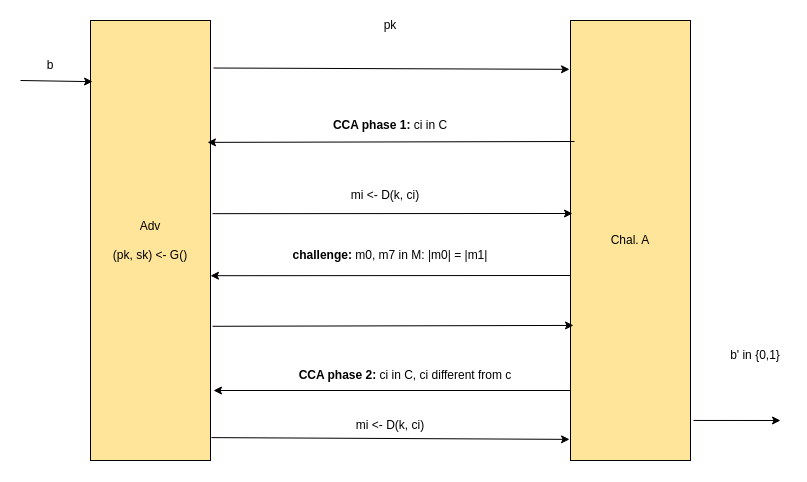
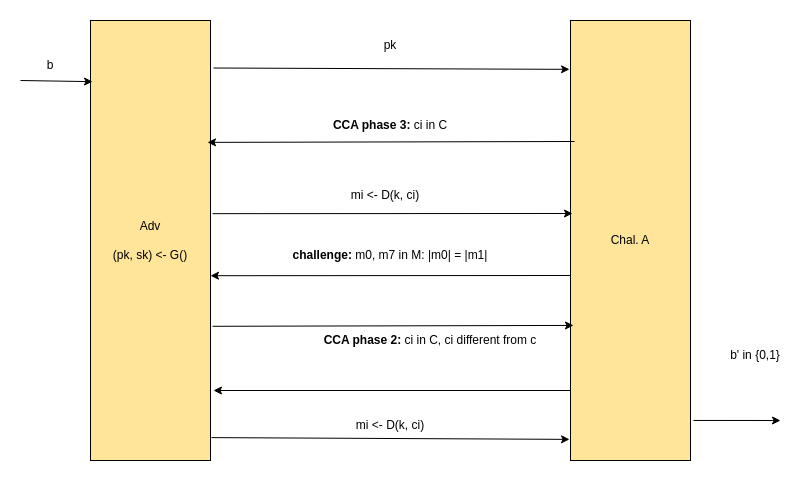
node "pk": moved (391, 26) -> (391, 46)
node "CCA phase 1: ci in C": label "CCA phase 1: ci in C" -> "CCA phase 3: ci in C"
node "CCA phase 2: ci in C, ci different from c": moved (406, 376) -> (431, 341)
